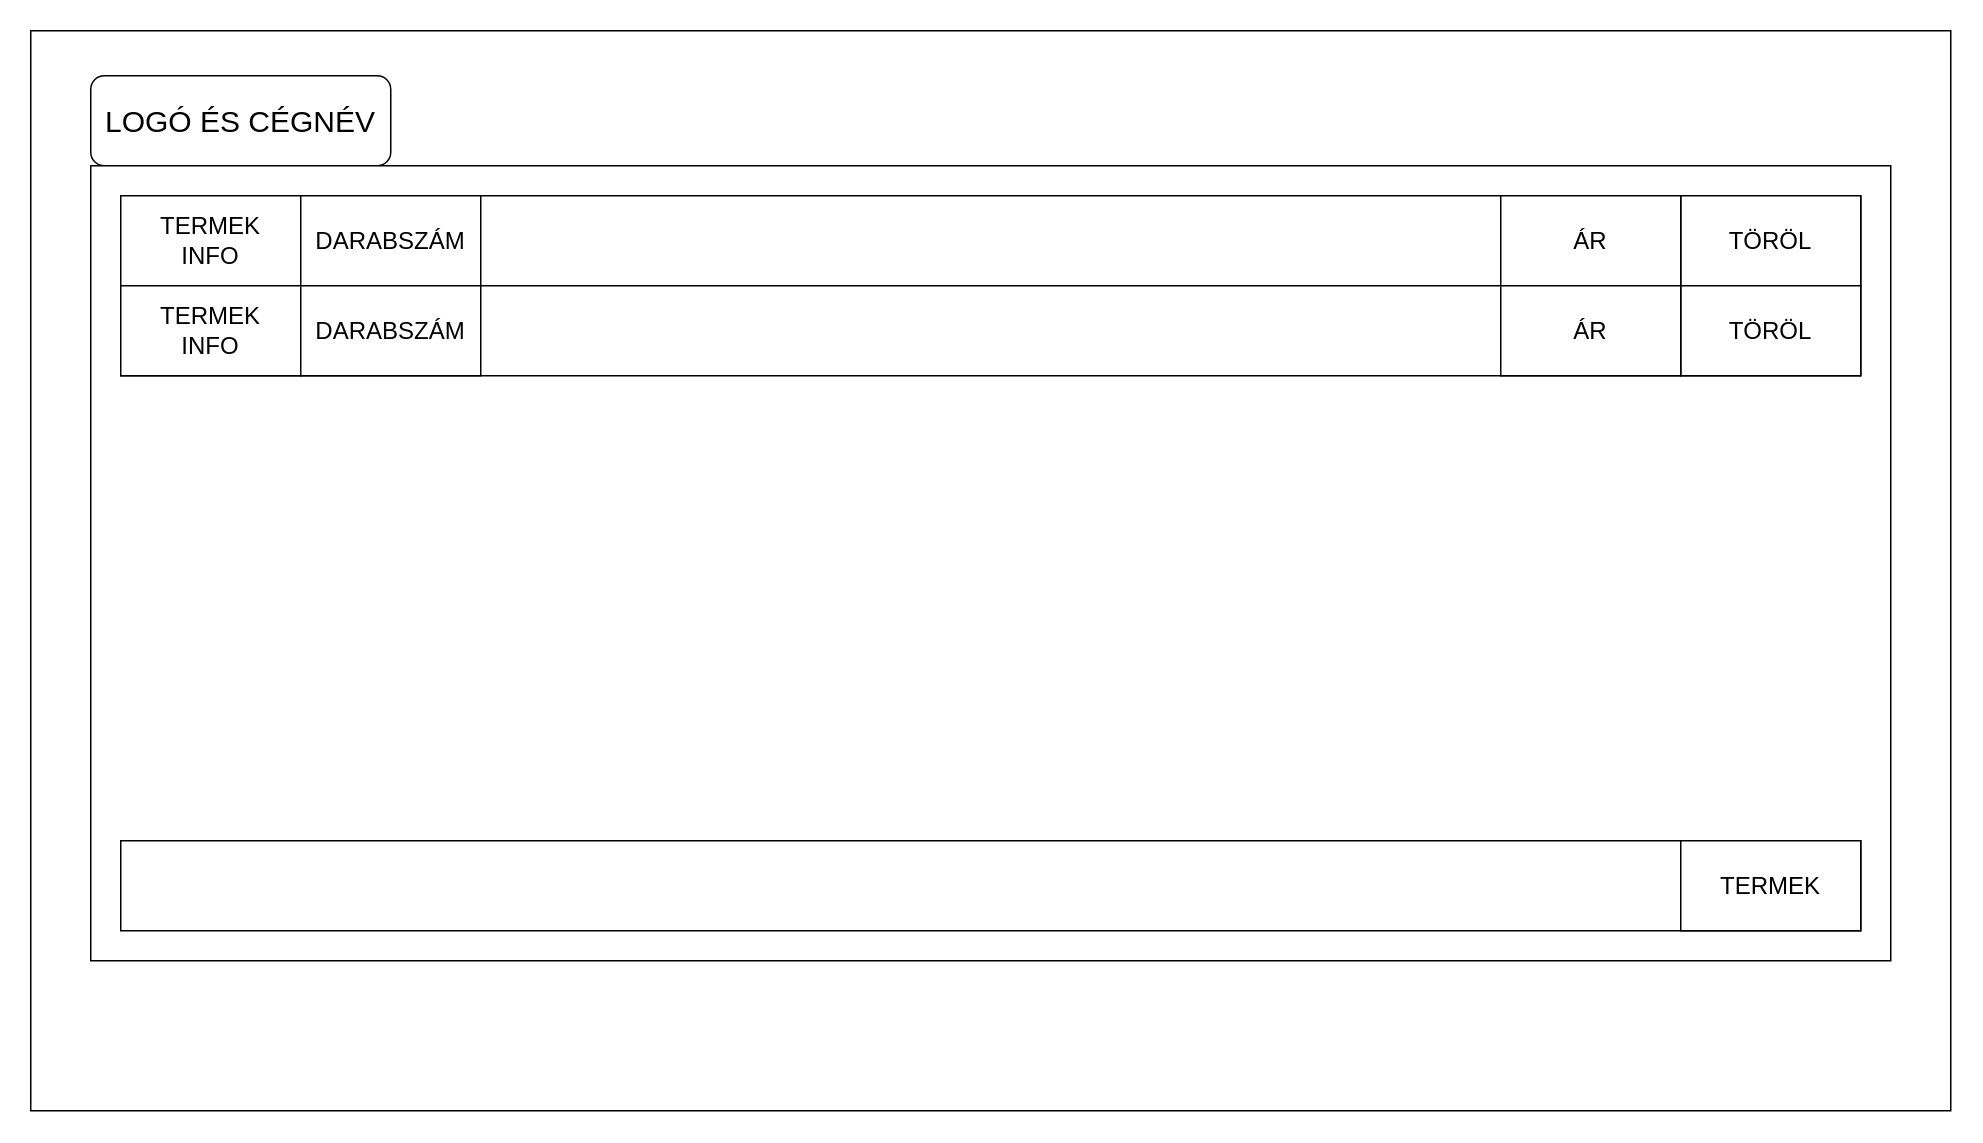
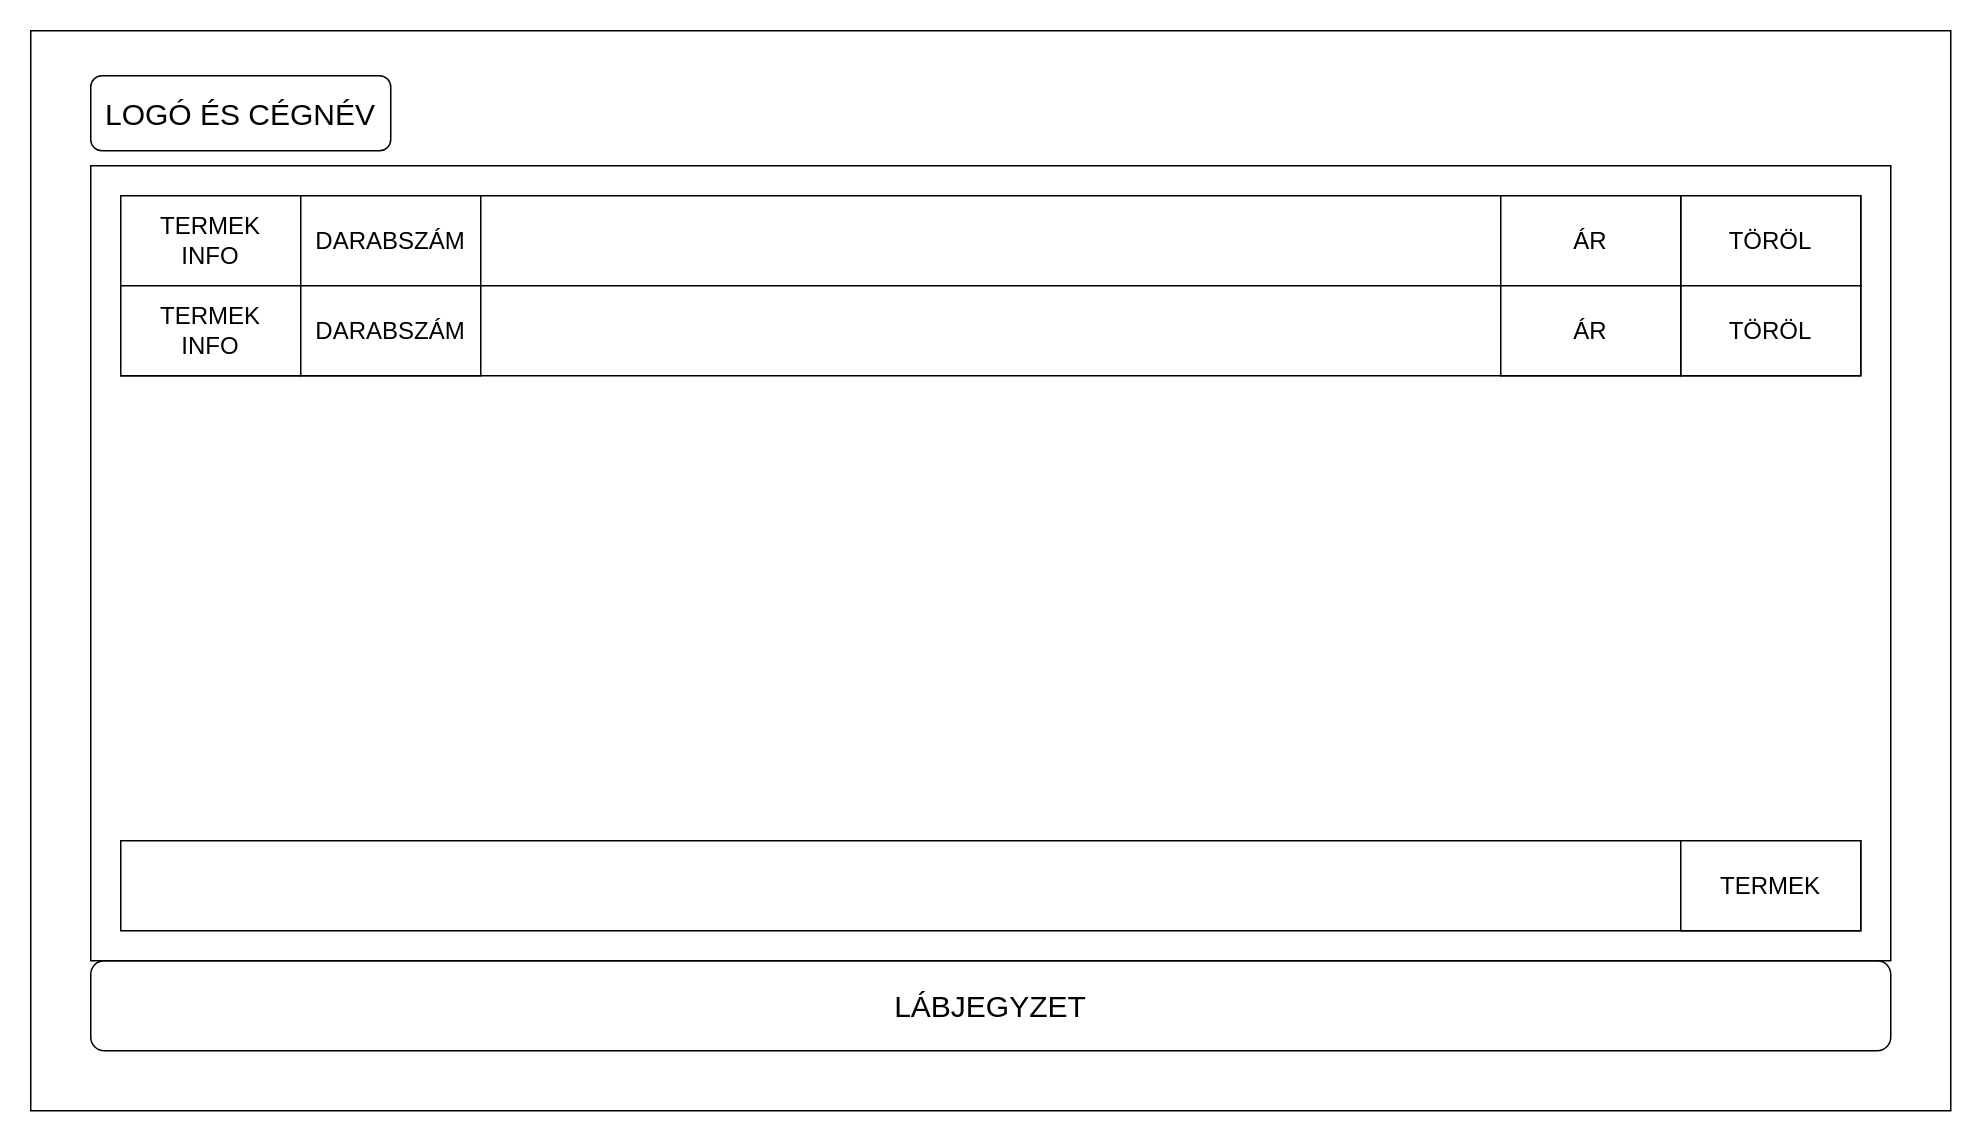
node "LOGÓ ÉS CÉGNÉV": size 300x90 -> 300x75
node "LÁBJEGYZET": added
